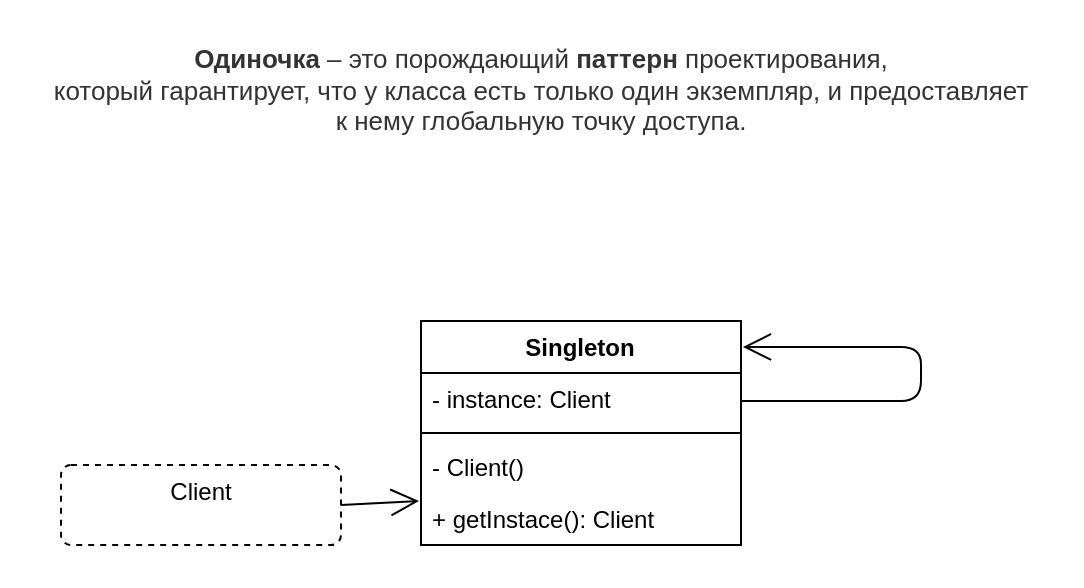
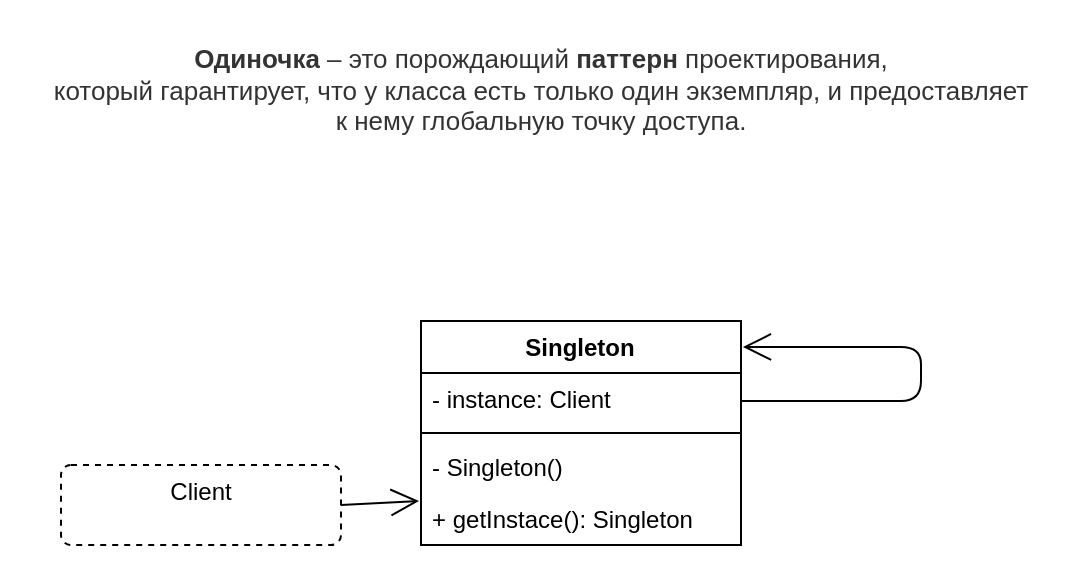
node "- Client()": label "- Client()" -> "- Singleton()"
node "+ getInstace(): Client": label "+ getInstace(): Client" -> "+ getInstace(): Singleton"
